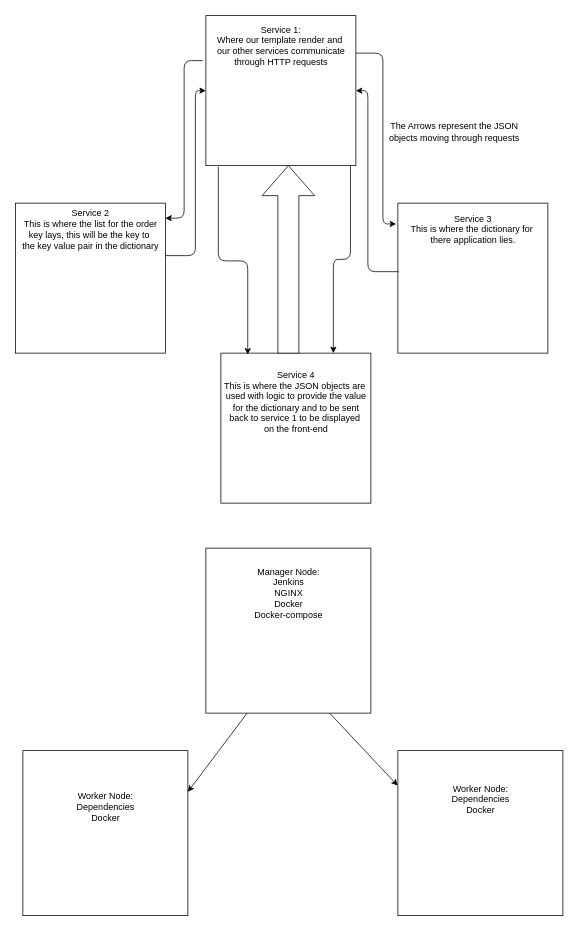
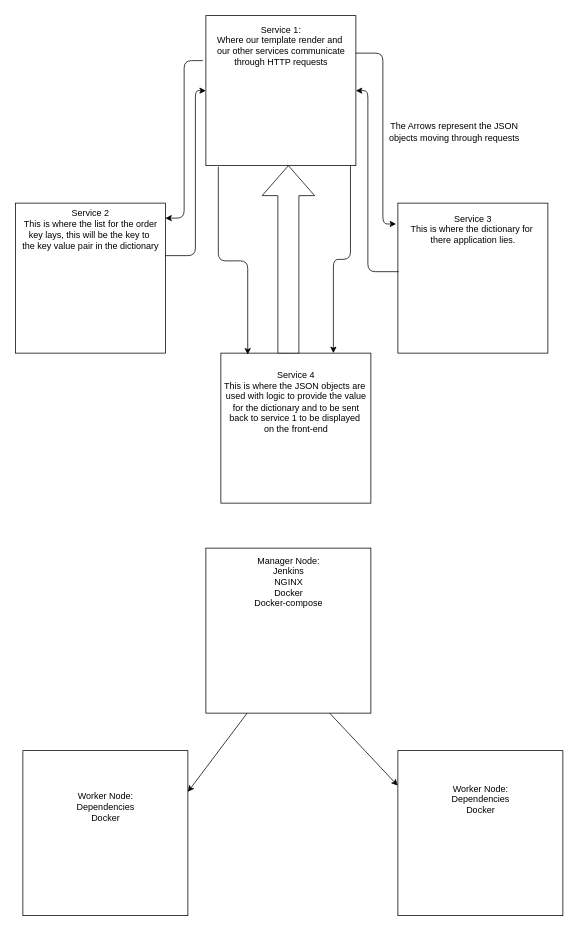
node "Manager Node: Jenkins NGINX Docker Docker-compose": moved (288, 593) -> (288, 582)
